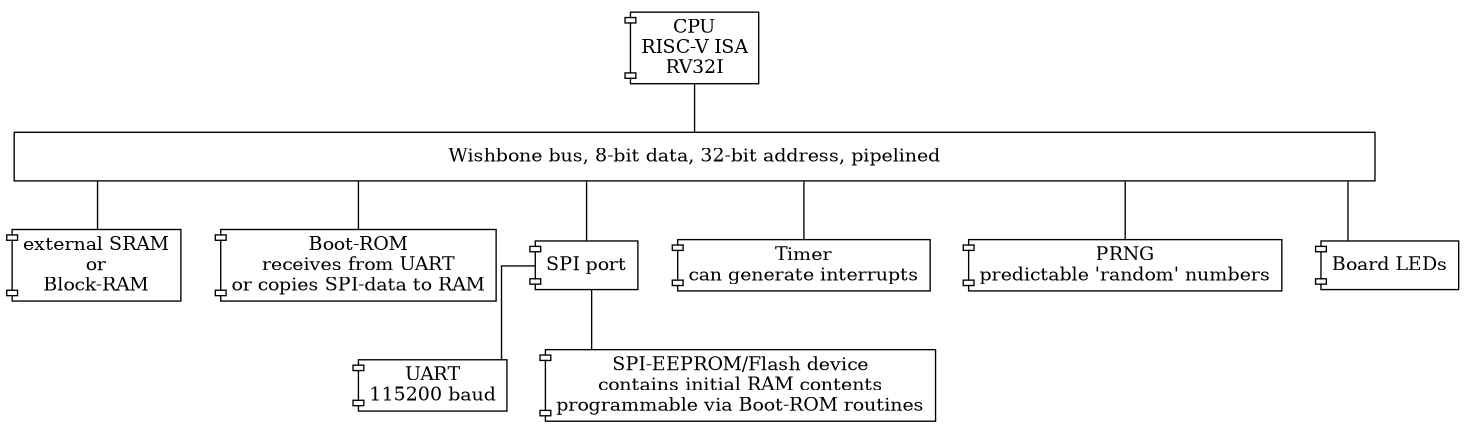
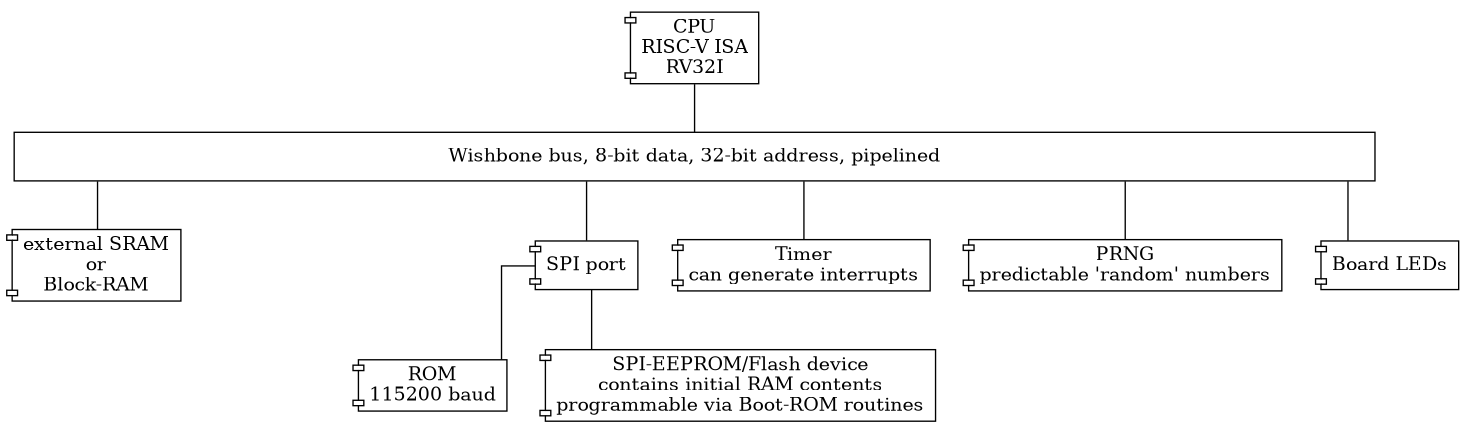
node "Boot-ROM receives from UART or copies SPI-data to RAM": removed
node "UART 115200 baud": label "UART 115200 baud" -> "ROM 115200 baud"
